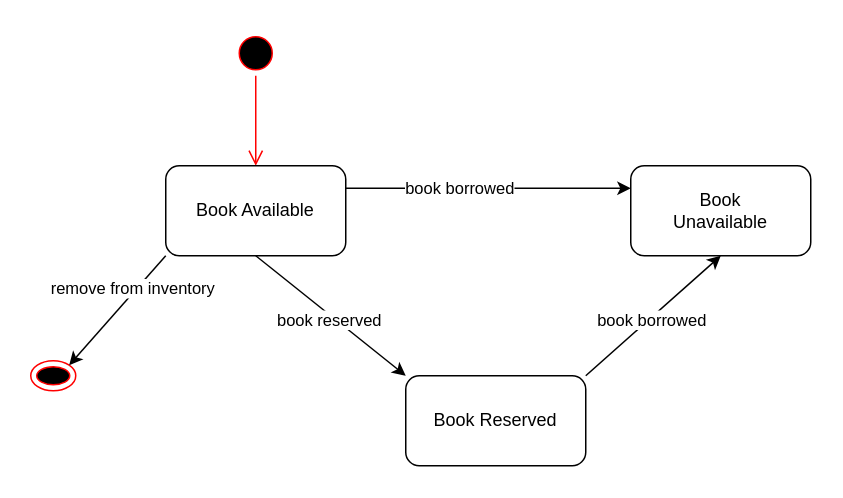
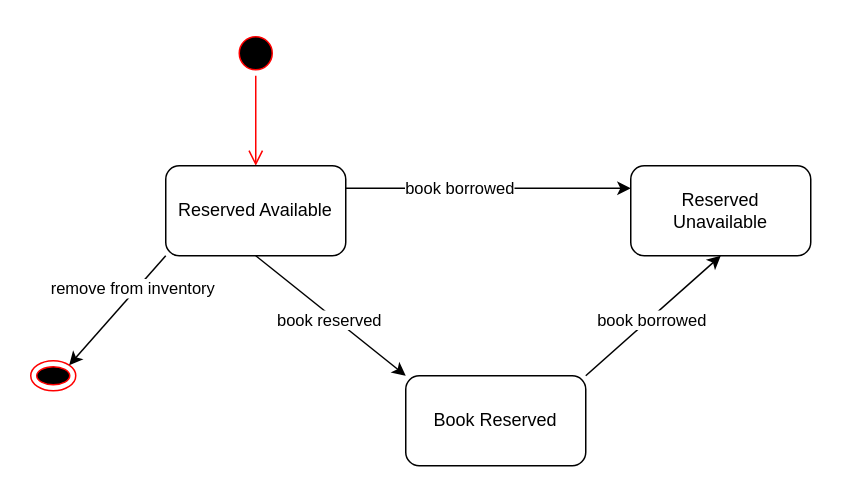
node "Book Available": label "Book Available" -> "Reserved Available"
node "Book Unavailable": label "Book Unavailable" -> "Reserved Unavailable"
